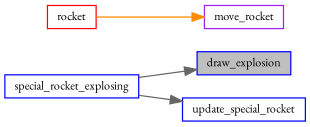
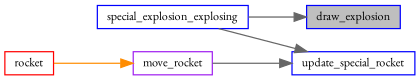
edge "move_rocket" -> "update_special_rocket": added
node "special_rocket_explosing": label "special_rocket_explosing" -> "special_explosion_explosing"
